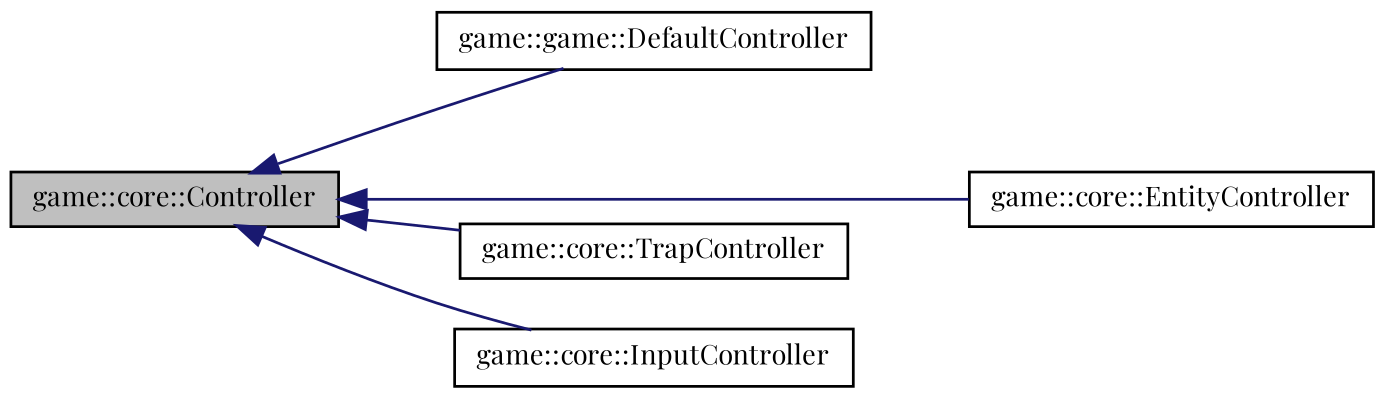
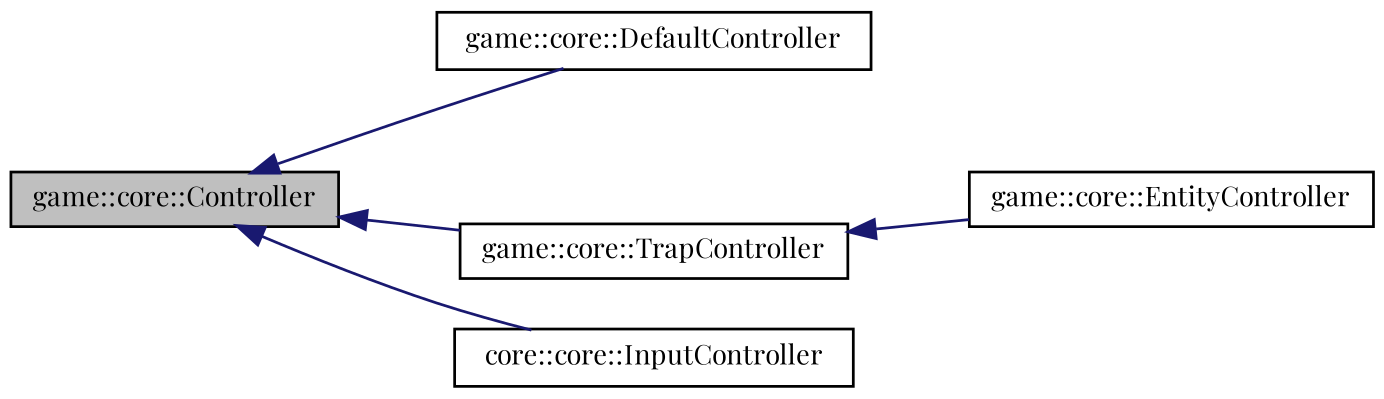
node "game::game::DefaultController": label "game::game::DefaultController" -> "game::core::DefaultController"
edge "game::core::EntityController" -> "game::core::Controller": now "game::core::EntityController" -> "game::core::TrapController"
node "game::core::InputController": label "game::core::InputController" -> "core::core::InputController"
